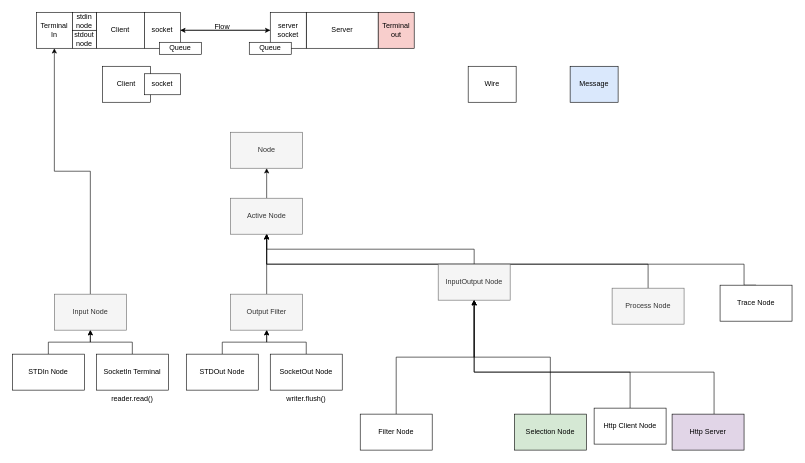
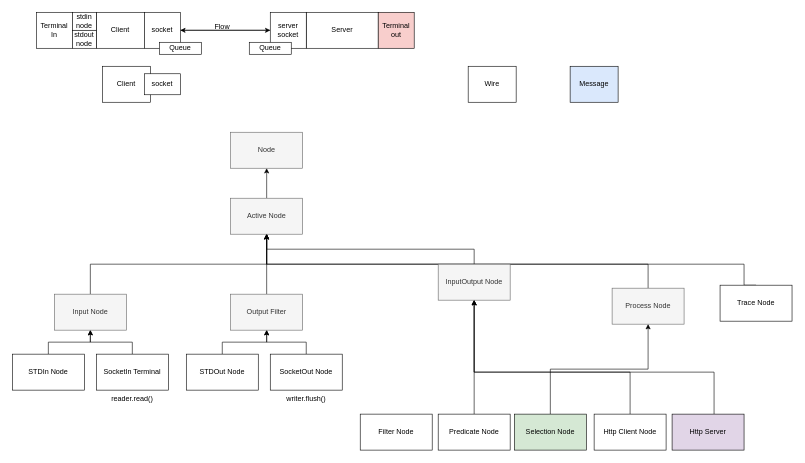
edge "Input Node" -> "Terminal In": now "Input Node" -> "Active Node"
edge "Filter Node" -> "InputOutput Node": removed
edge "Selection Node" -> "InputOutput Node": now "Selection Node" -> "Process Node"
edge "Predicate Node" -> "InputOutput Node": added
node "Http Client Node": moved (630, 426) -> (630, 432)
node "Predicate Node": added
